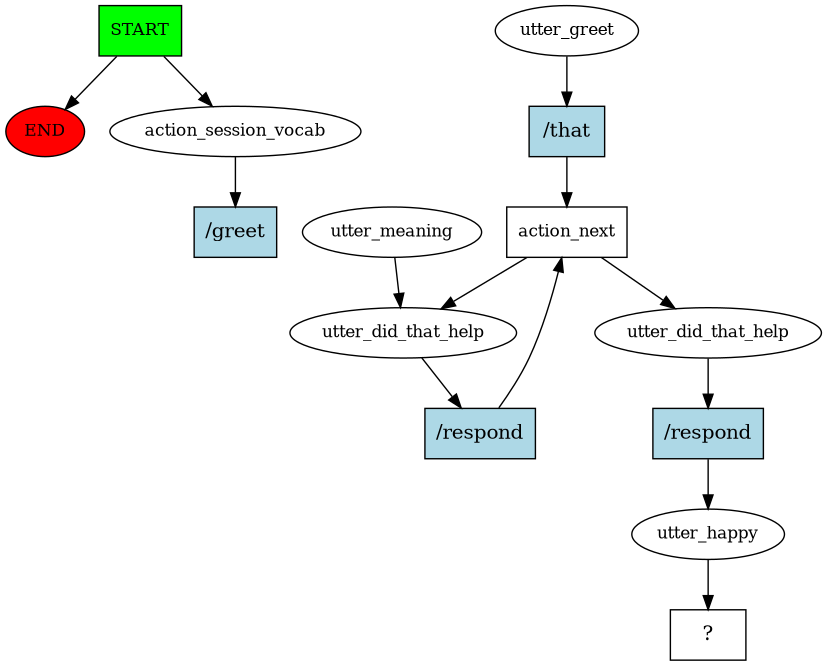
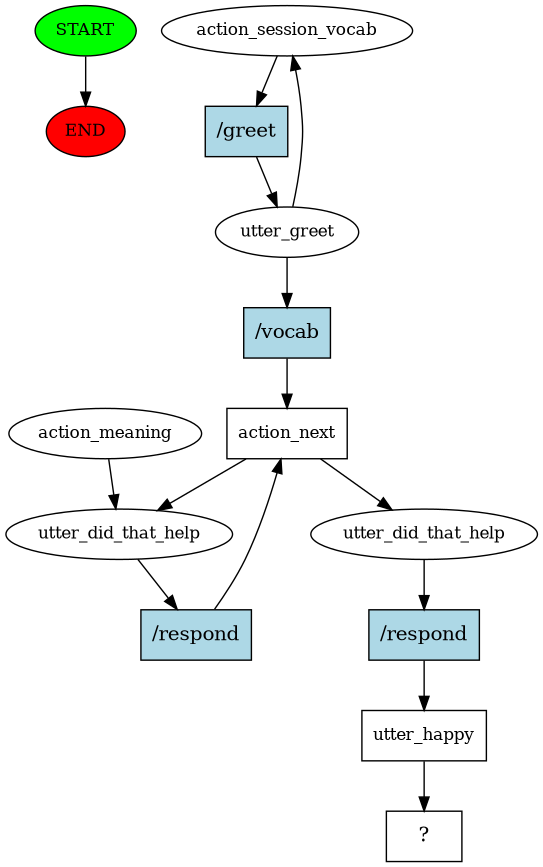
node "START": shape box -> ellipse
edge "START" -> "action_session_vocab": now "utter_greet" -> "action_session_vocab"
node "/that": label "/that" -> "/vocab"
edge "/greet" -> "utter_greet": added
node "utter_meaning": label "utter_meaning" -> "action_meaning"
node "utter_happy": shape ellipse -> box
